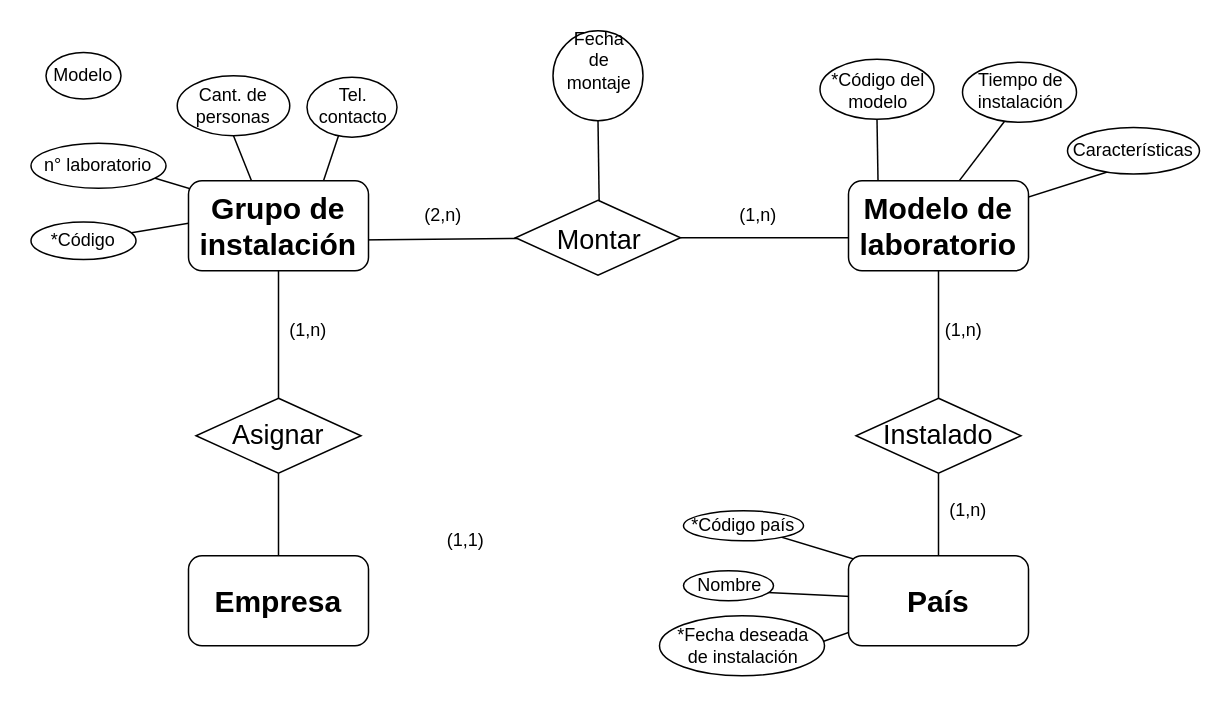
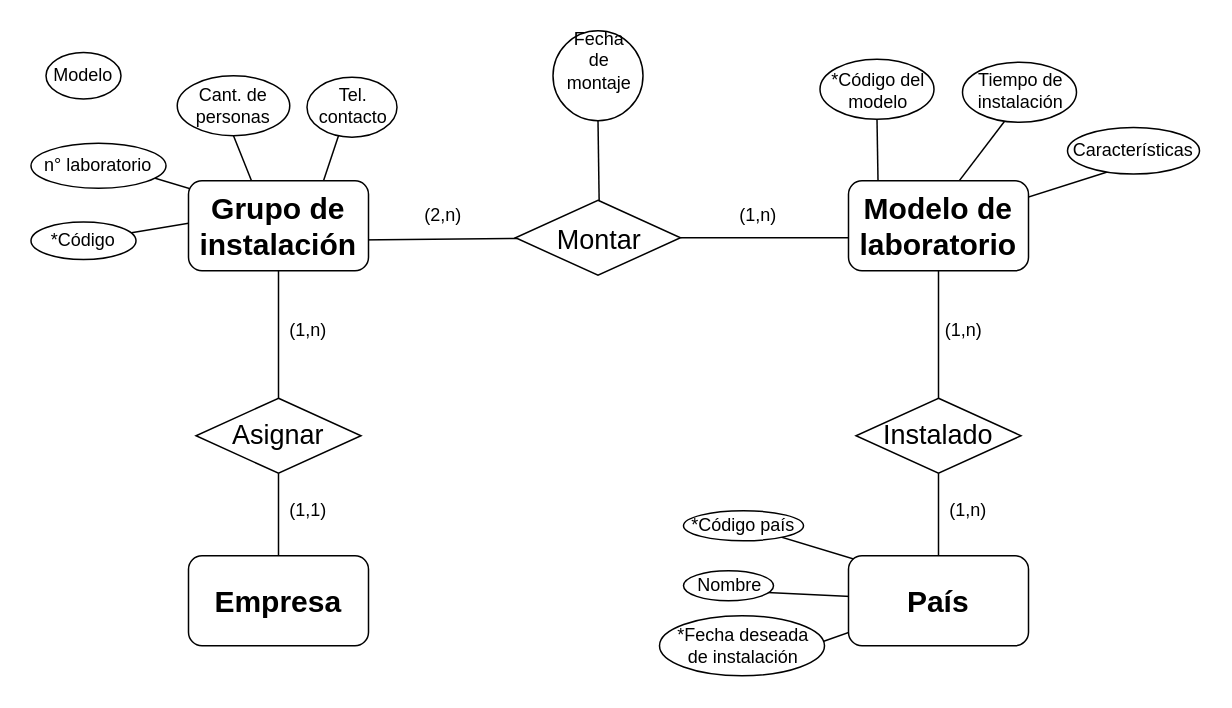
node "(1,1)": moved (466, 541) -> (308, 511)
